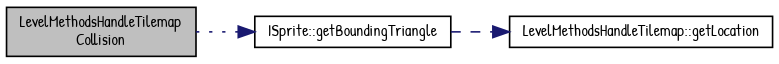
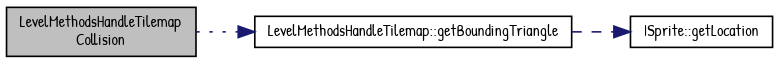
node "ISprite::getBoundingTriangle": label "ISprite::getBoundingTriangle" -> "LevelMethodsHandleTilemap::getBoundingTriangle"
node "LevelMethodsHandleTilemap::getLocation": label "LevelMethodsHandleTilemap::getLocation" -> "ISprite::getLocation"
